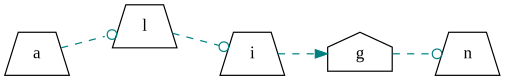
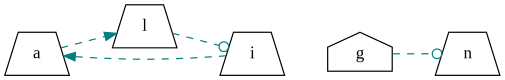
edge "a" -> "l": arrowhead odot -> normal
edge "i" -> "g": now "i" -> "a"
